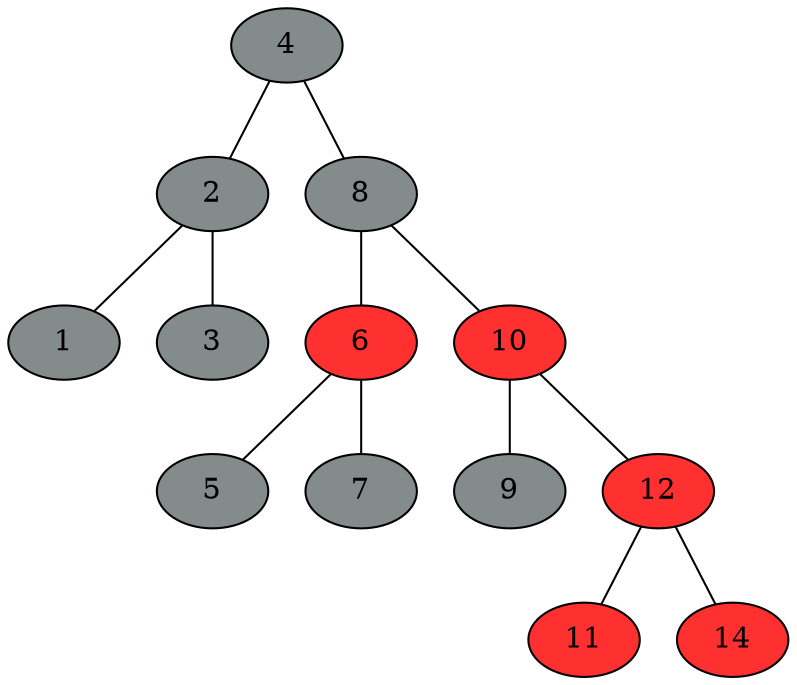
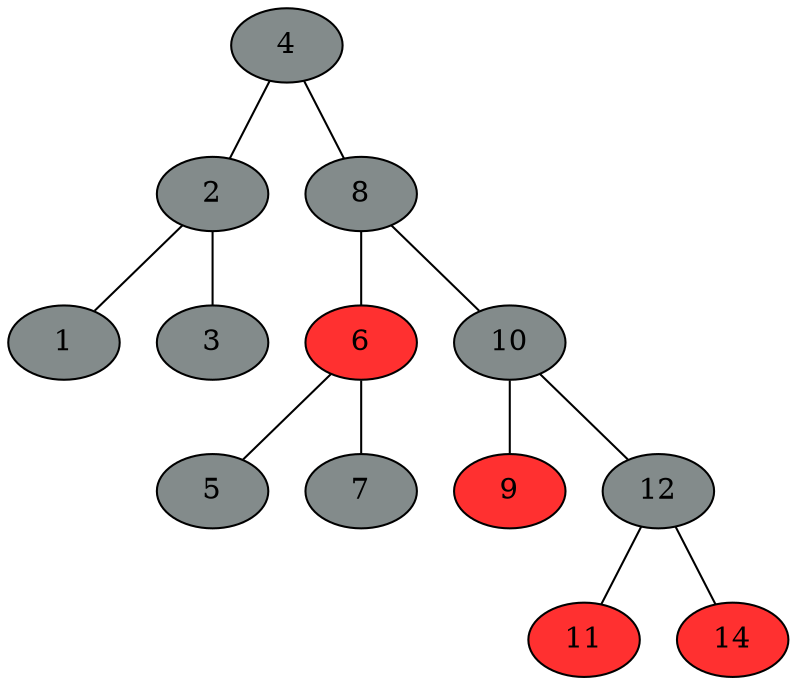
node "10": fillcolor firebrick1 -> azure4
node "9": fillcolor azure4 -> firebrick1
node "12": fillcolor firebrick1 -> azure4
